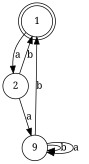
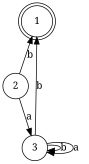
edge "1" -> "2": removed, label "a"
node "9": label "9" -> "3"
